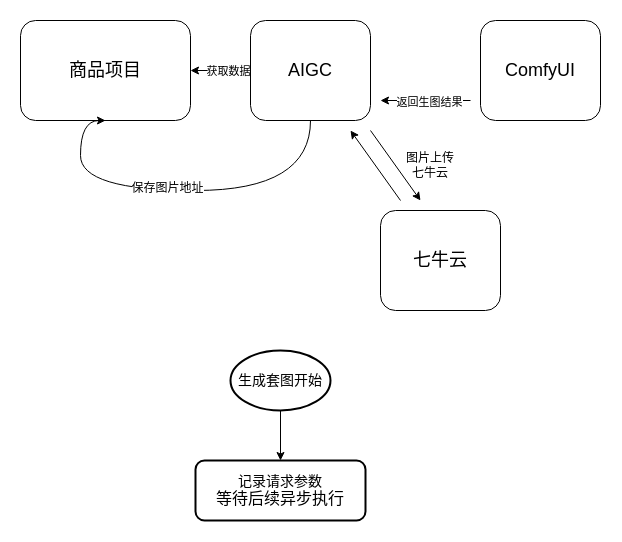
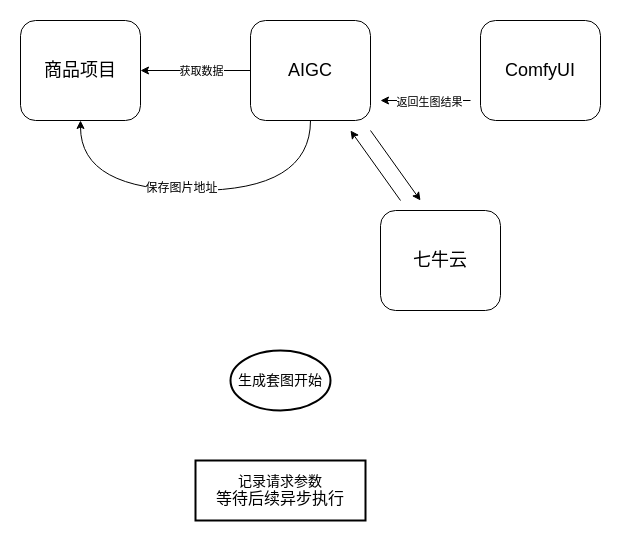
node "商品项目": size 170x100 -> 120x100
node "图片上传七牛云": removed
edge "生成套图开始" -> "记录请求参数 等待后续异步执行": removed
node "记录请求参数 等待后续异步执行": shape rounded rectangle -> rectangle
